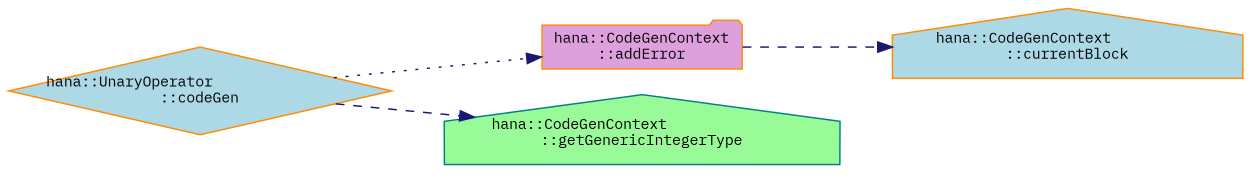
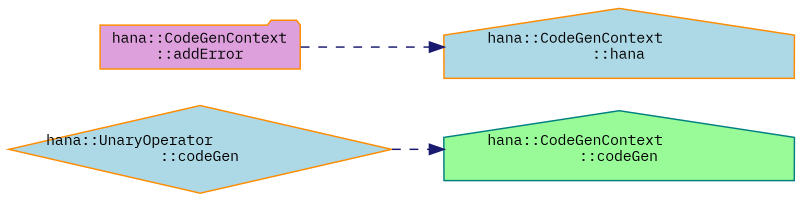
node "hana::CodeGenContext ::currentBlock": label "hana::CodeGenContext ::currentBlock" -> "hana::CodeGenContext ::hana"
edge "hana::UnaryOperator ::codeGen" -> "hana::CodeGenContext ::addError": removed
node "hana::CodeGenContext ::getGenericIntegerType": label "hana::CodeGenContext ::getGenericIntegerType" -> "hana::CodeGenContext ::codeGen"
